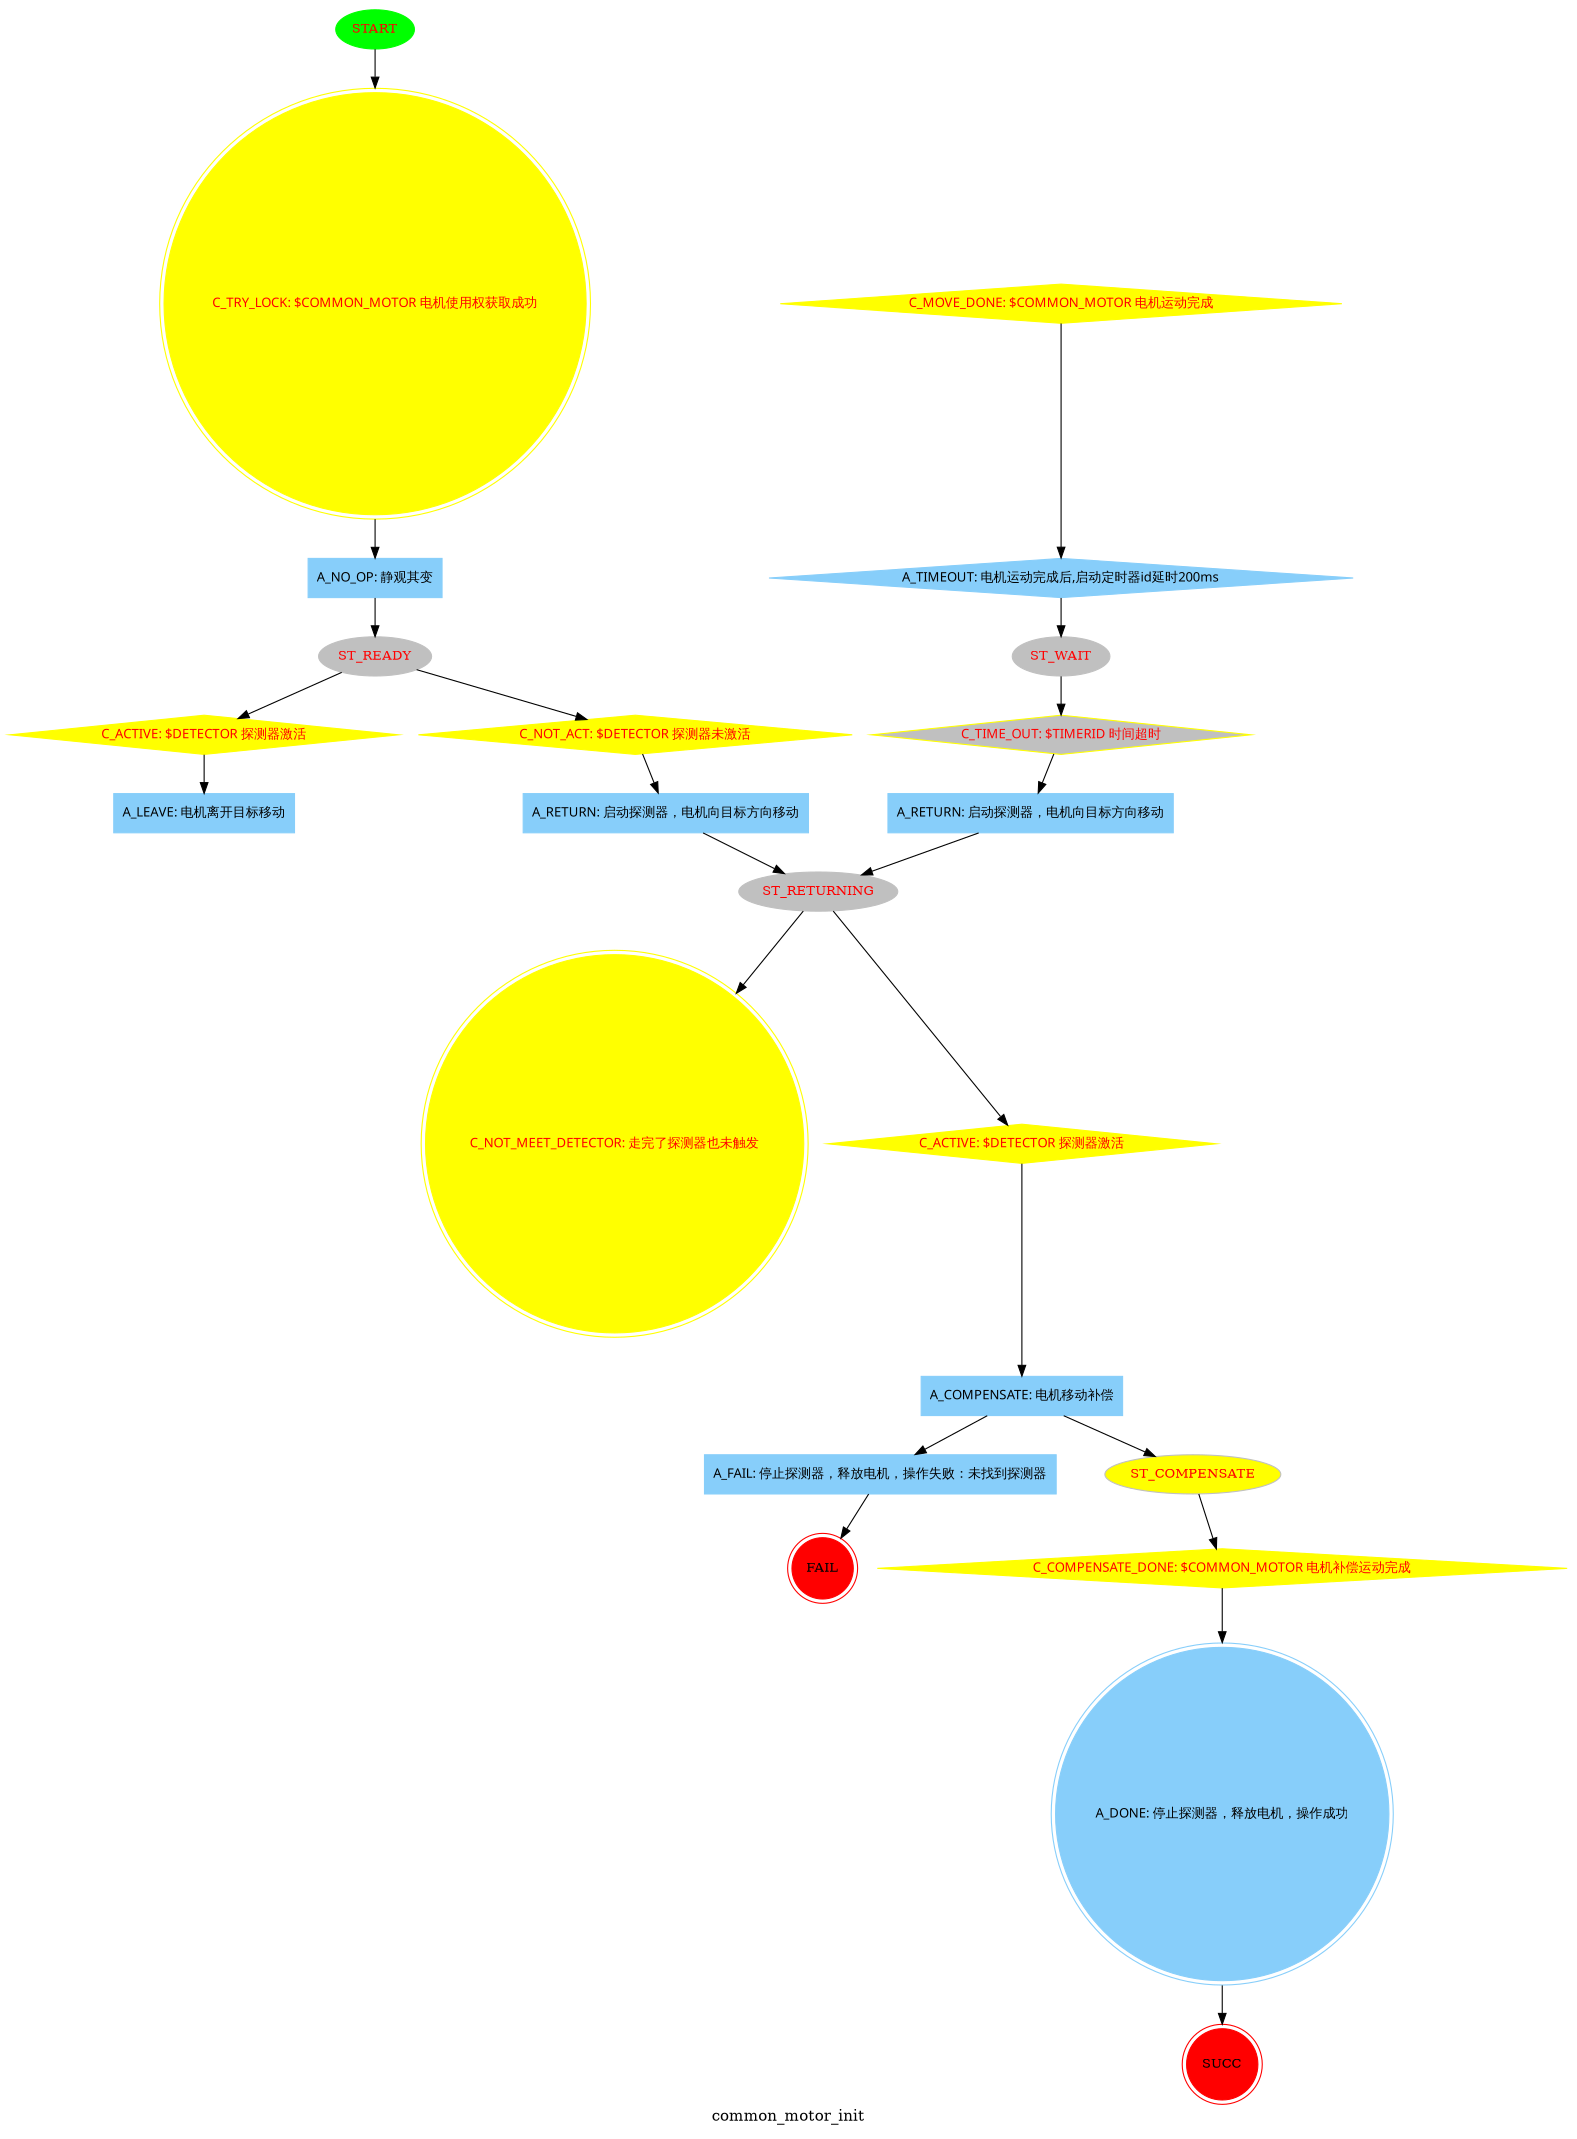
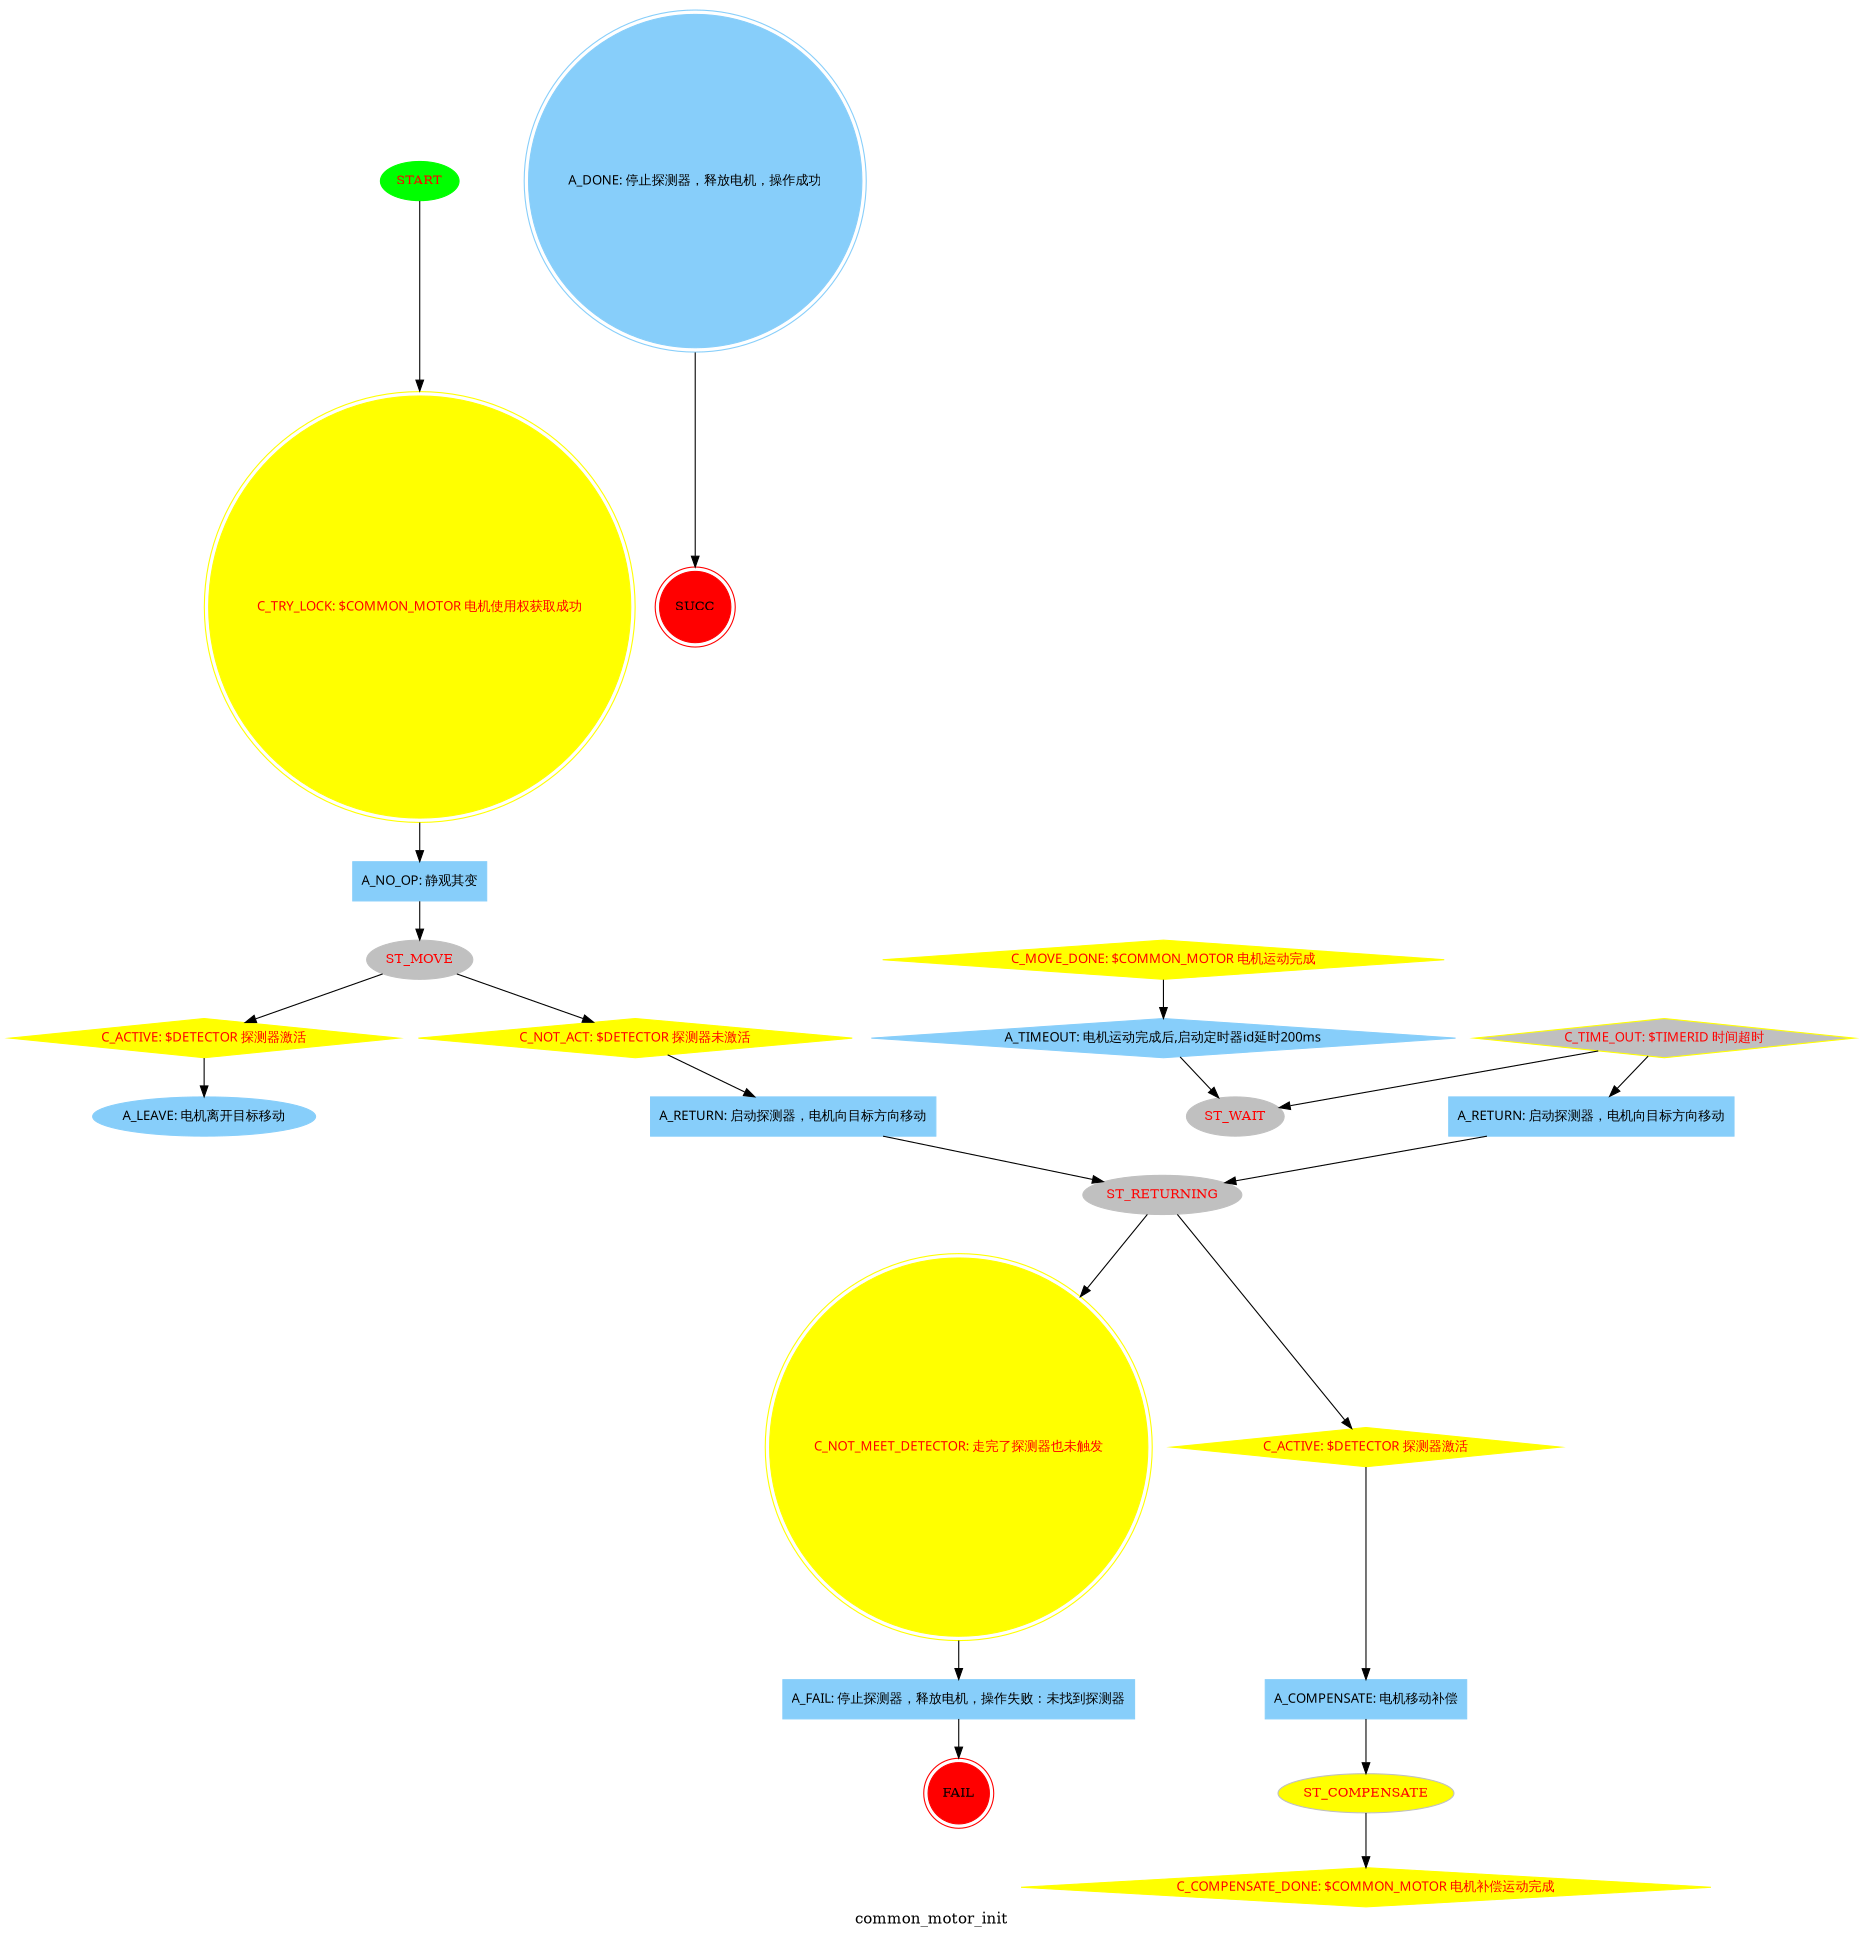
node "ST_READY": label "ST_READY" -> "ST_MOVE"
edge "ST_WAIT" -> "C_TIME_OUT: $TIMERID 时间超时": reversed
node "A_LEAVE: 电机离开目标移动": shape box -> ellipse
edge "A_COMPENSATE: 电机移动补偿" -> "A_FAIL: 停止探测器，释放电机，操作失败：未找到探测器": now "C_NOT_MEET_DETECTOR: 走完了探测器也未触发" -> "A_FAIL: 停止探测器，释放电机，操作失败：未找到探测器"
edge "C_COMPENSATE_DONE: $COMMON_MOTOR 电机补偿运动完成" -> "A_DONE: 停止探测器，释放电机，操作成功": removed
